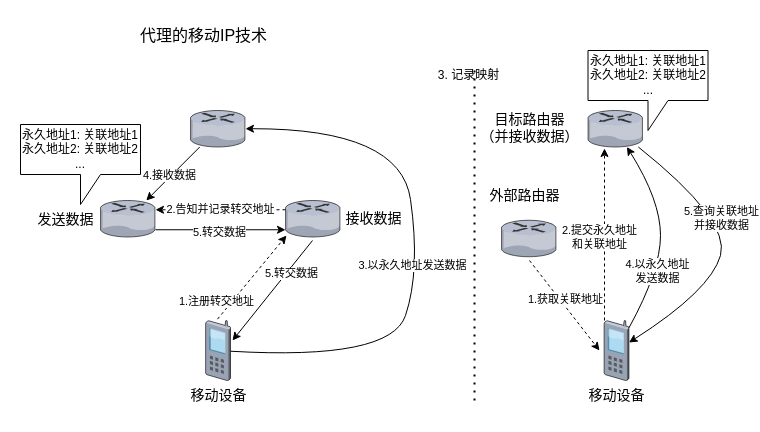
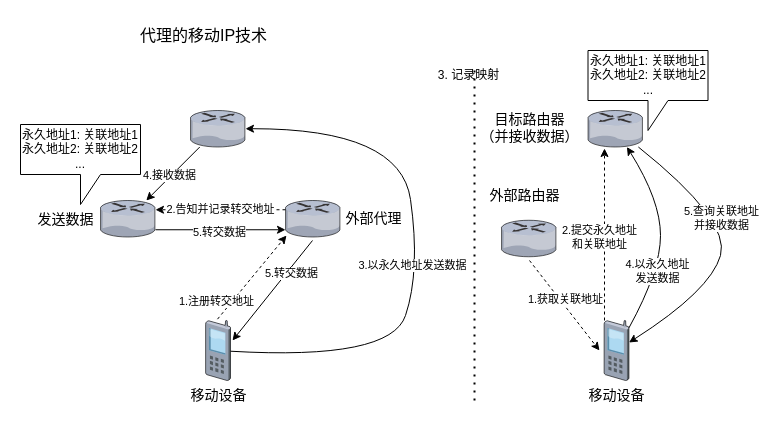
node "接收数据": label "接收数据" -> "外部代理"
